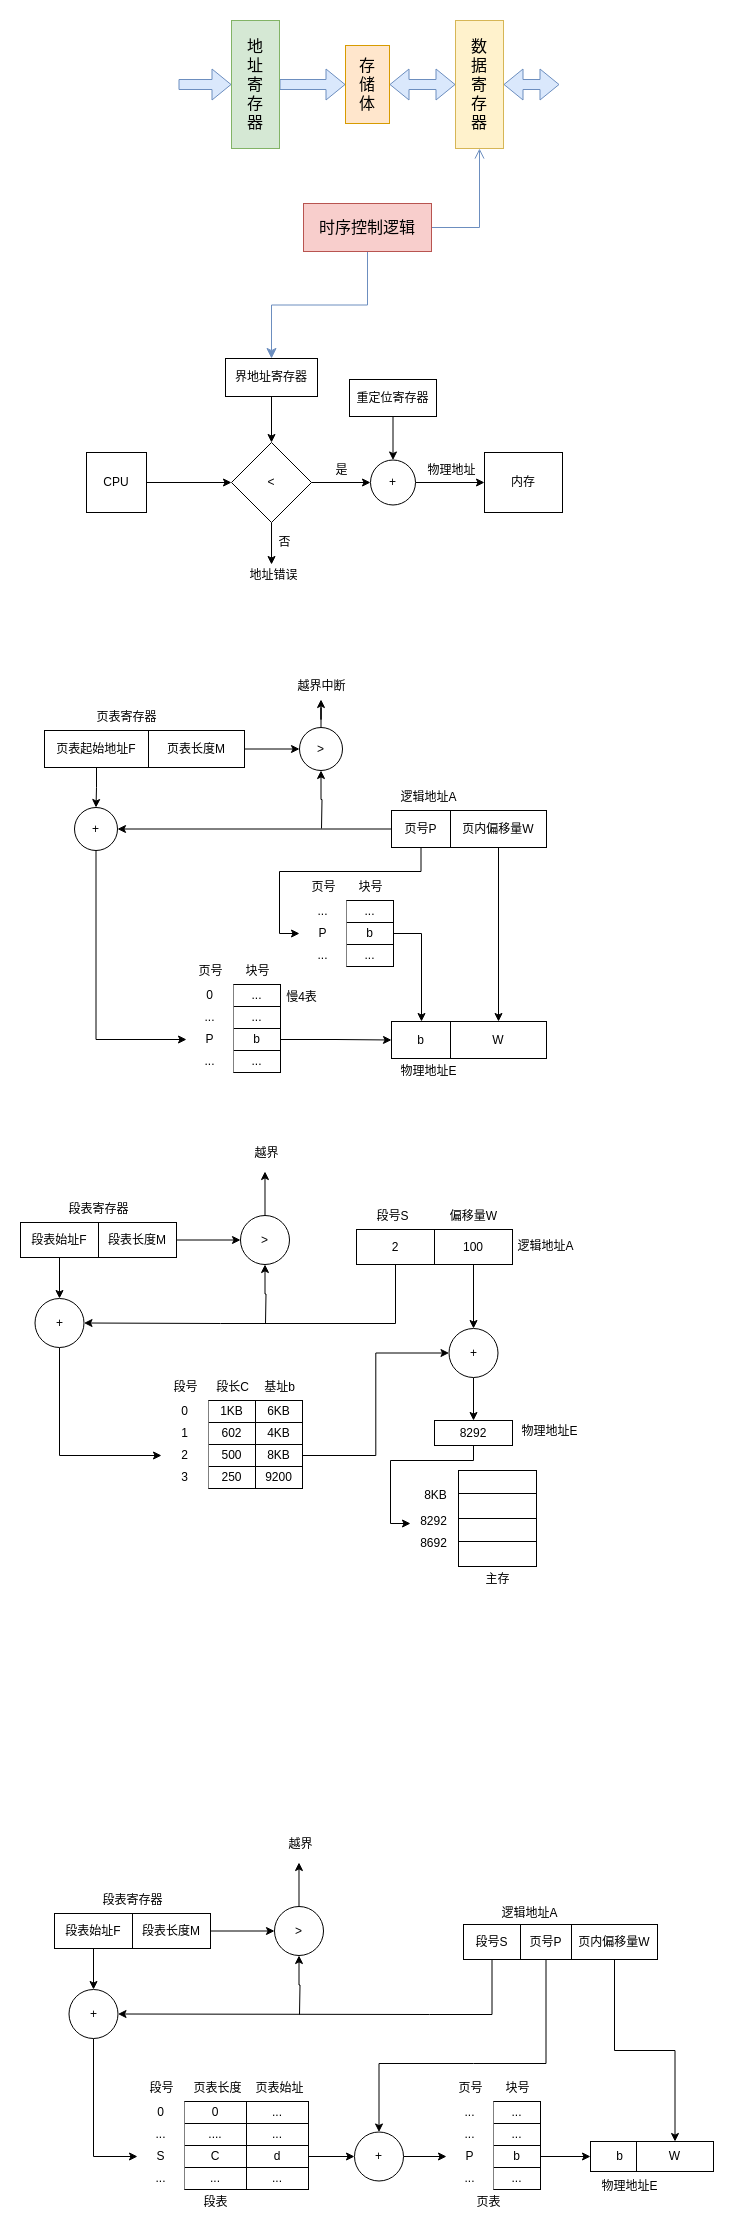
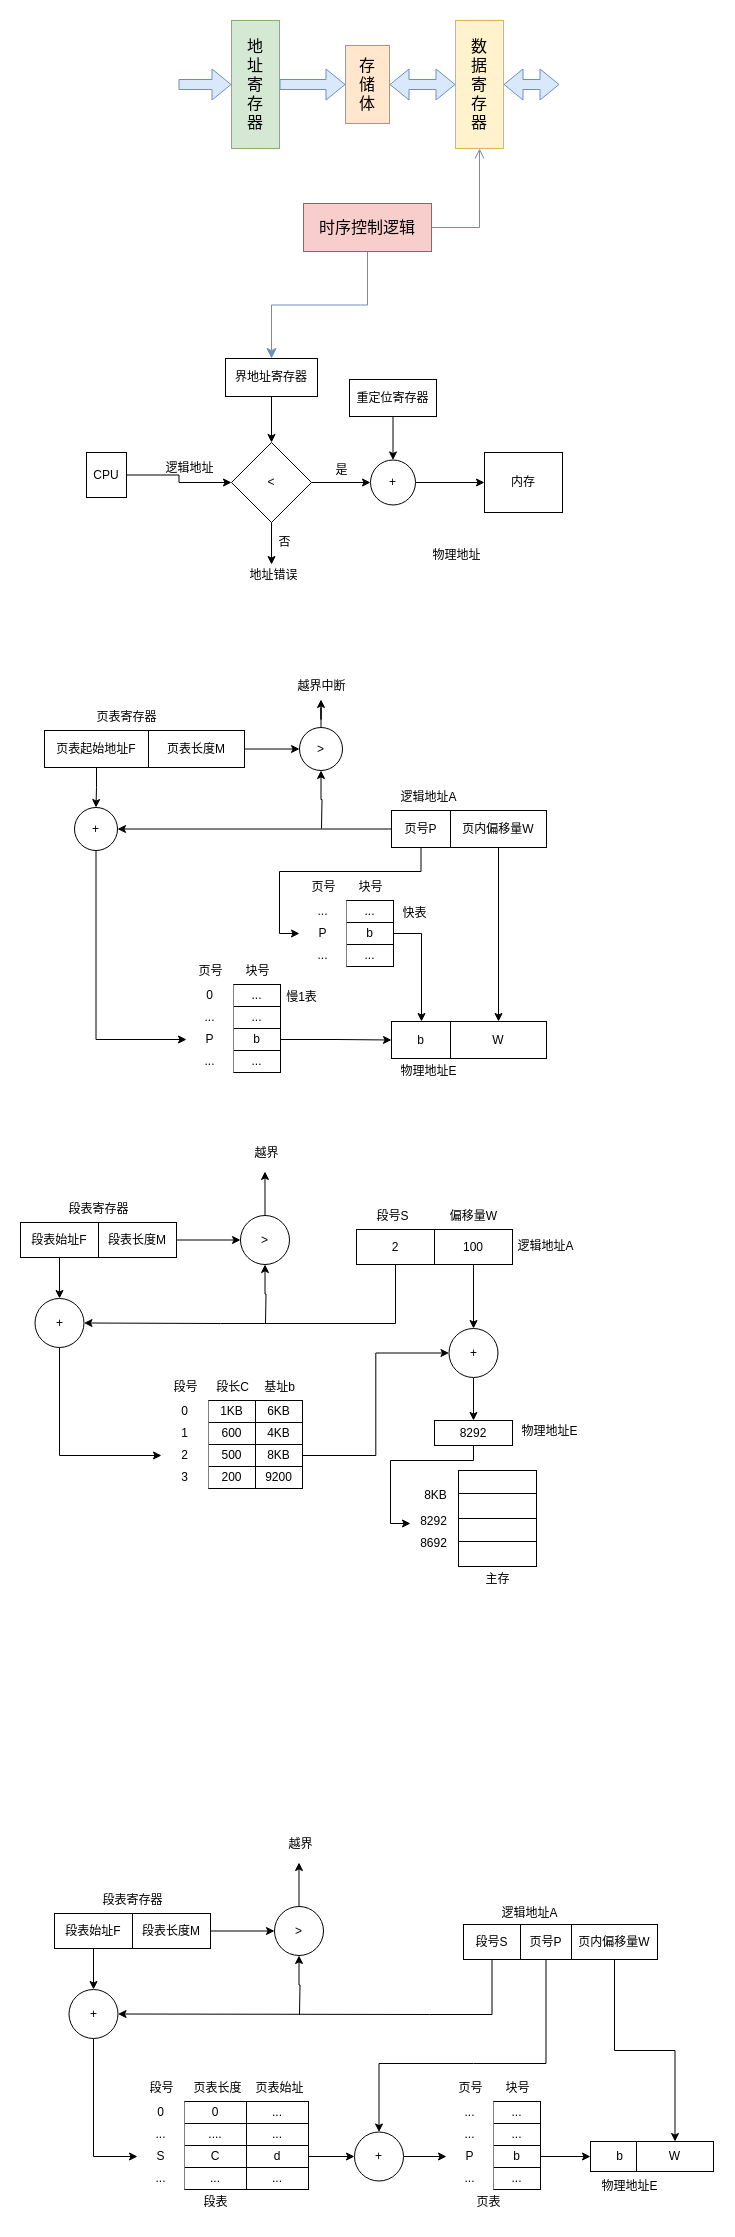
node "逻辑地址": added
node "物理地址": moved (452, 471) -> (457, 556)
node "CPU": size 60x60 -> 40x45
node "快表": added
node "慢4表": label "慢4表" -> "慢1表"
node "602": label "602" -> "600"
node "250": label "250" -> "200"
